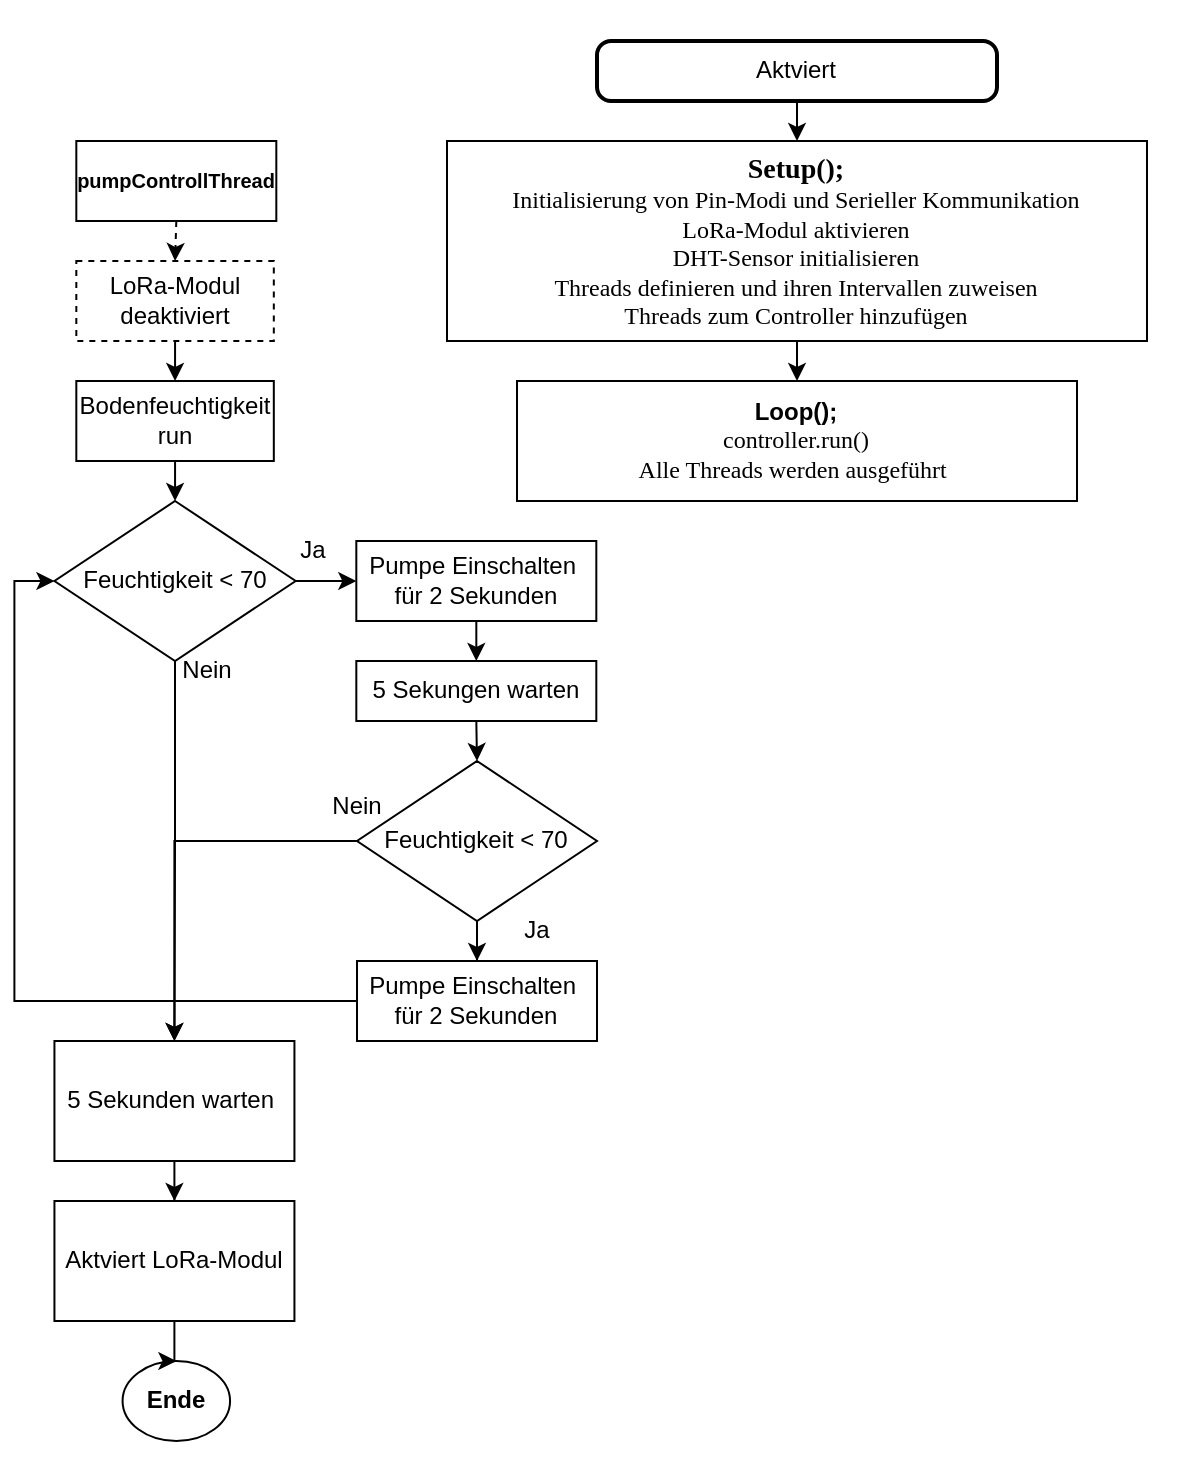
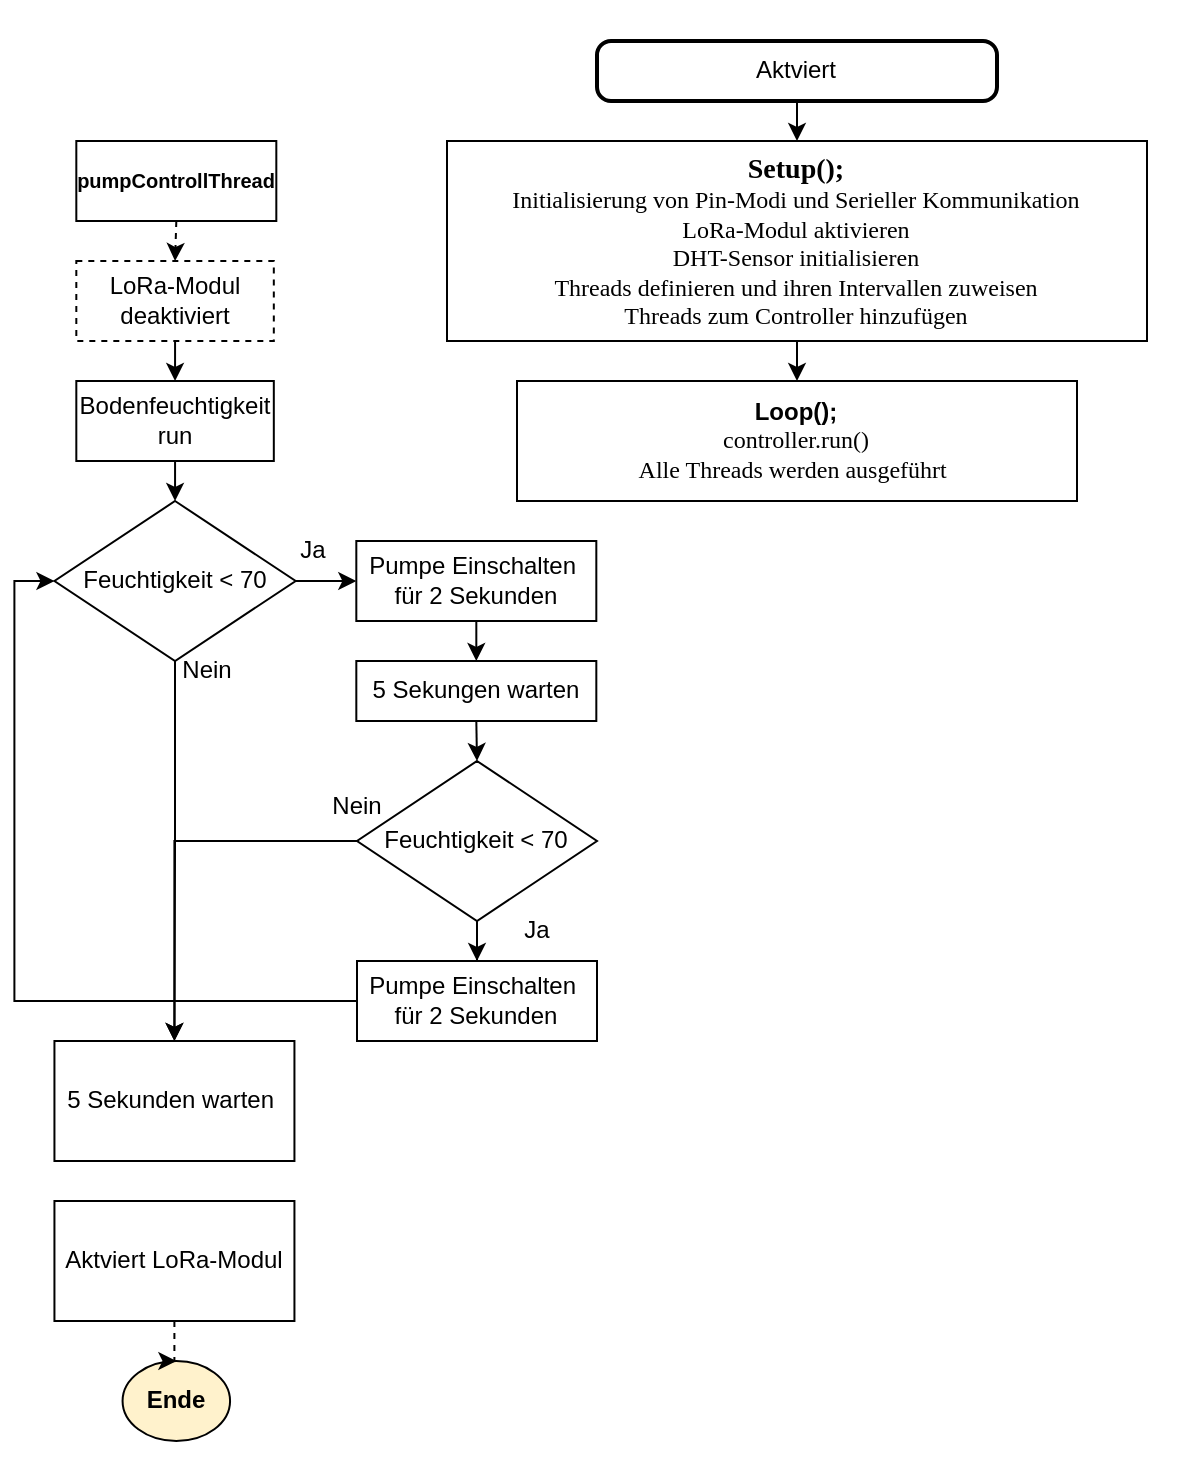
edge "5 Sekunden warten" -> "Aktviert LoRa-Modul": removed
edge "Aktviert LoRa-Modul" -> "Ende": style solid -> dashed
node "Ende": fillcolor #ffffff -> #fff2cc
